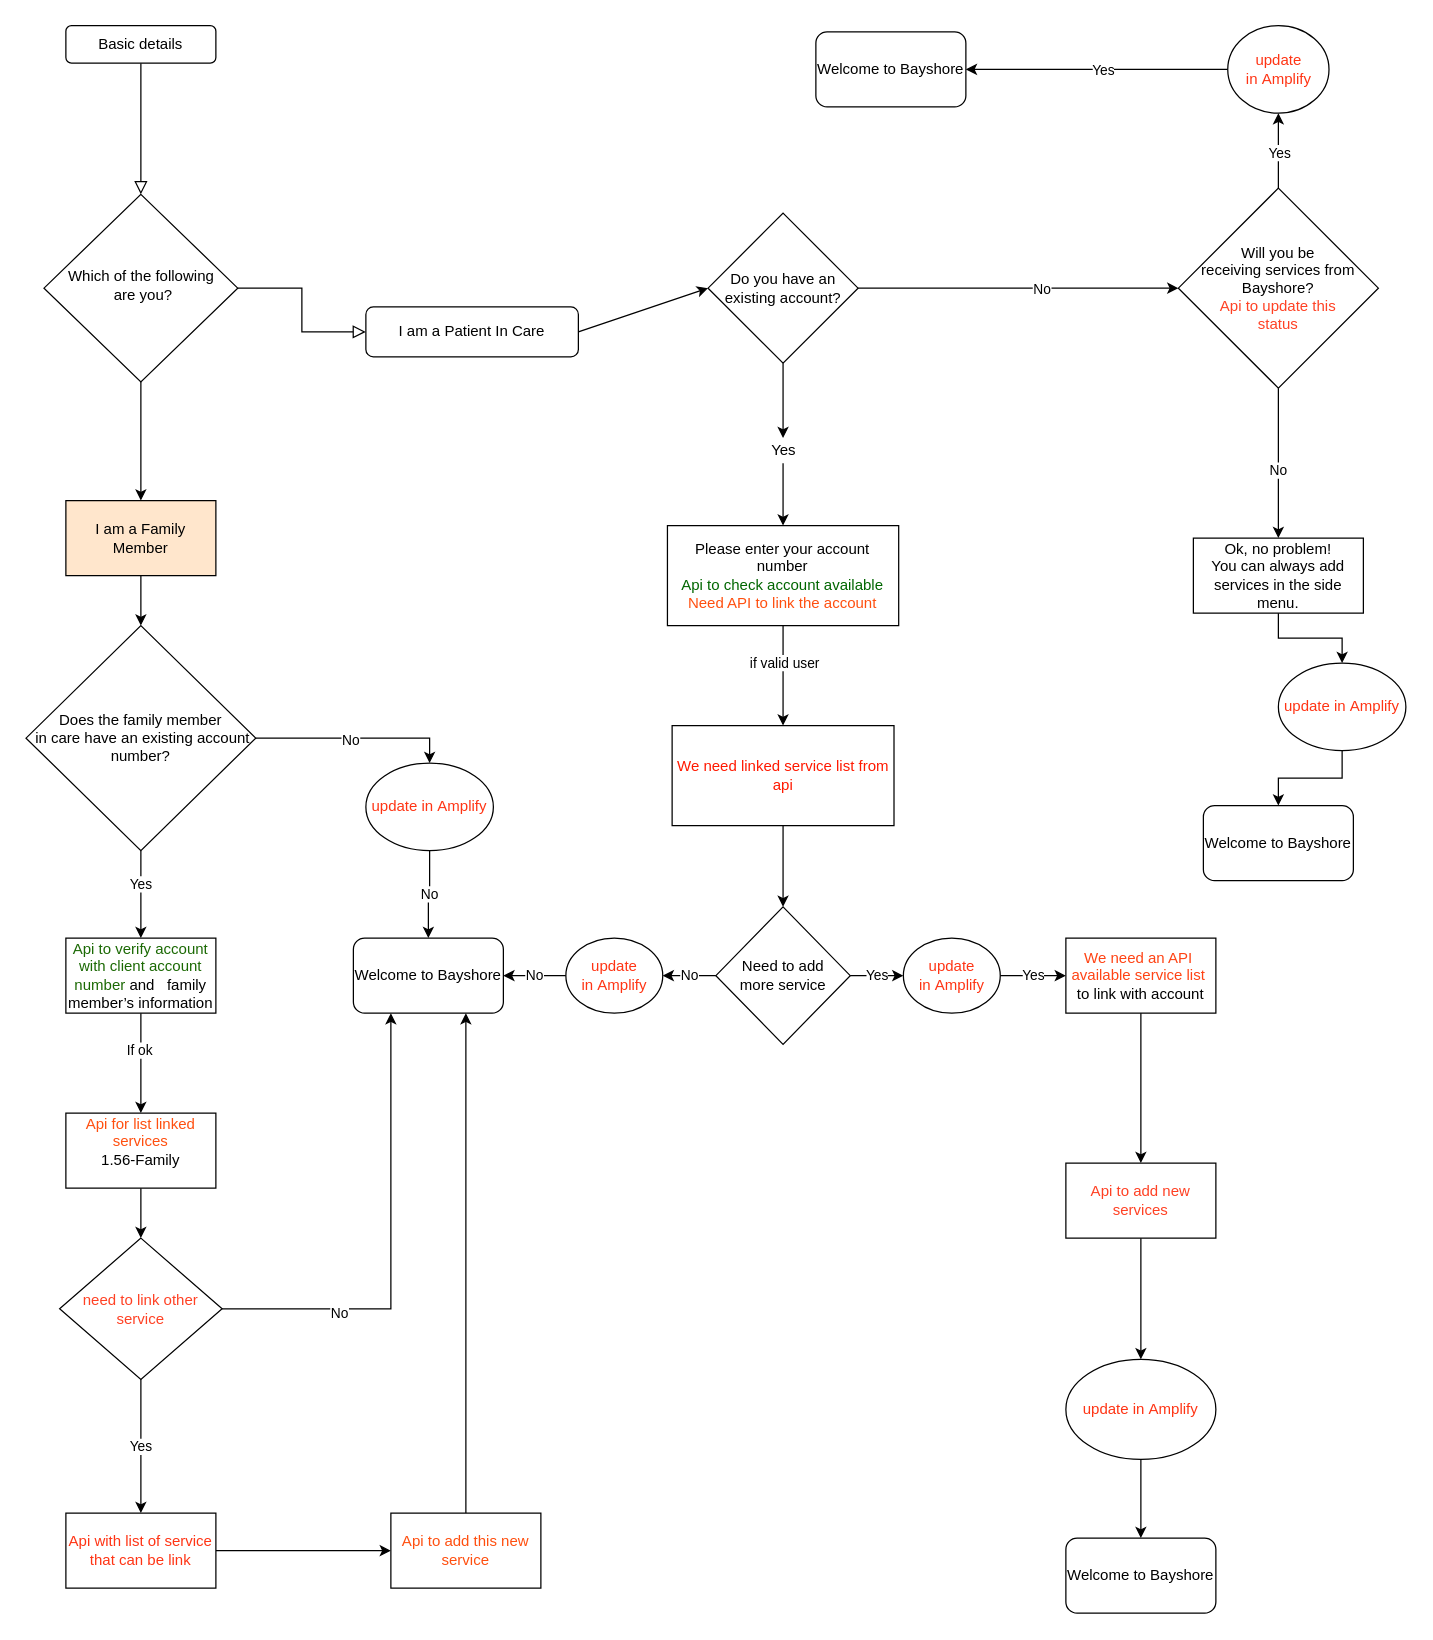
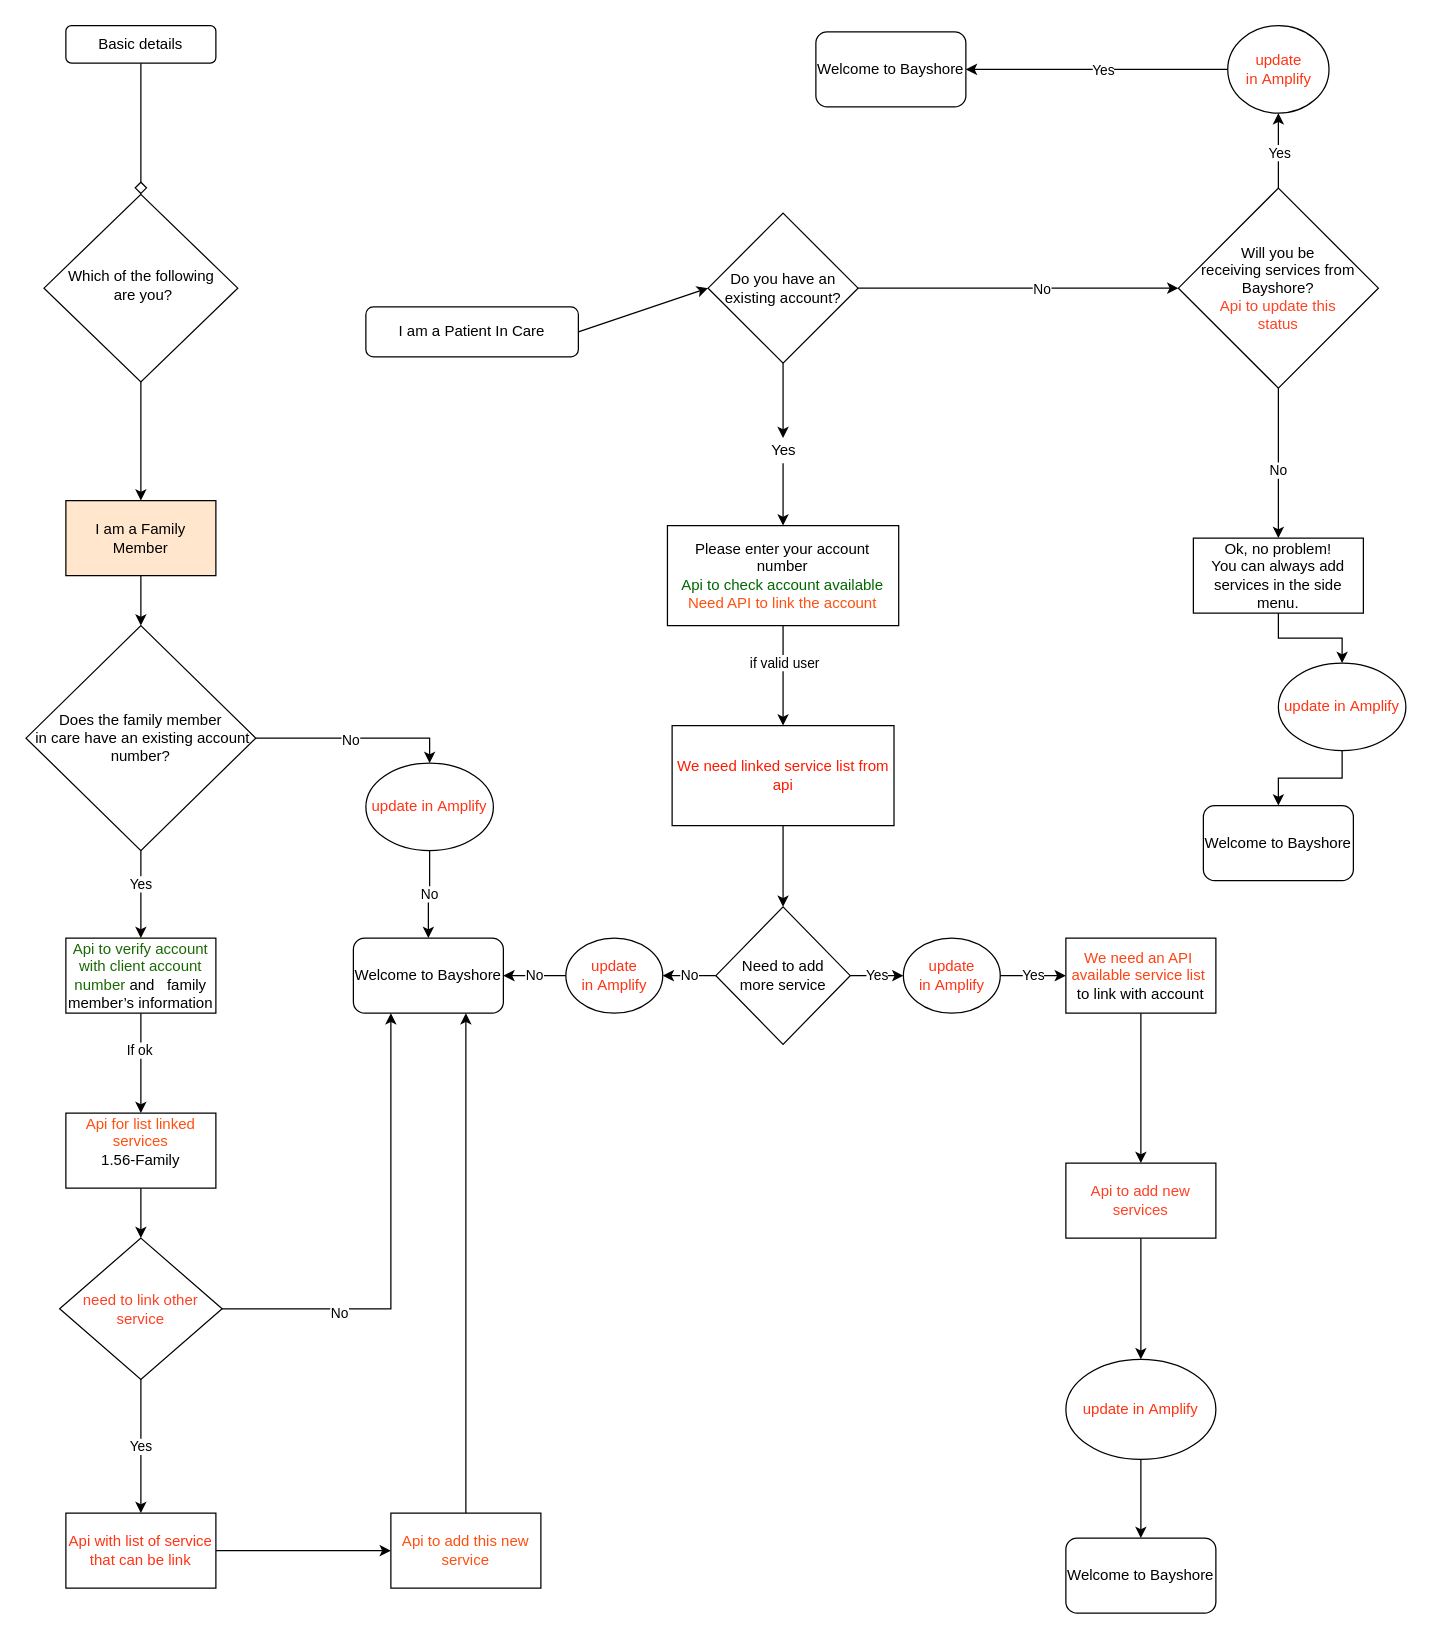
edge "Basic details" -> "Which of the following are you?": arrowhead block -> diamond
edge "Which of the following are you?" -> "I am a Patient In Care": removed
